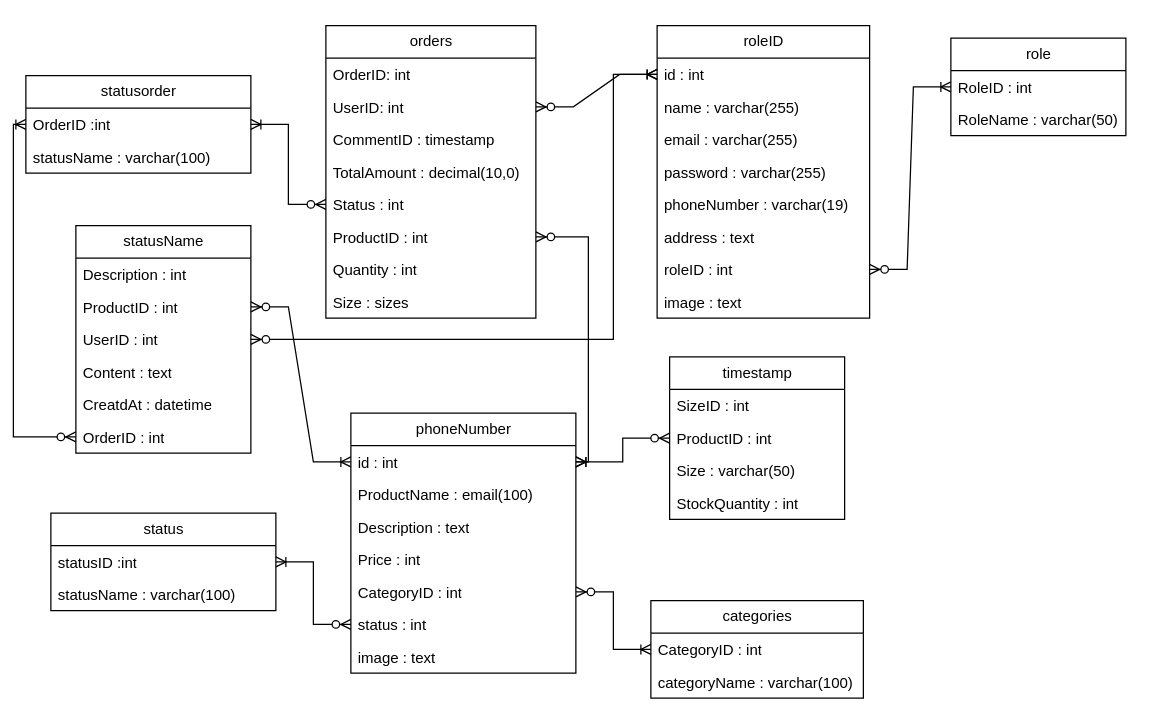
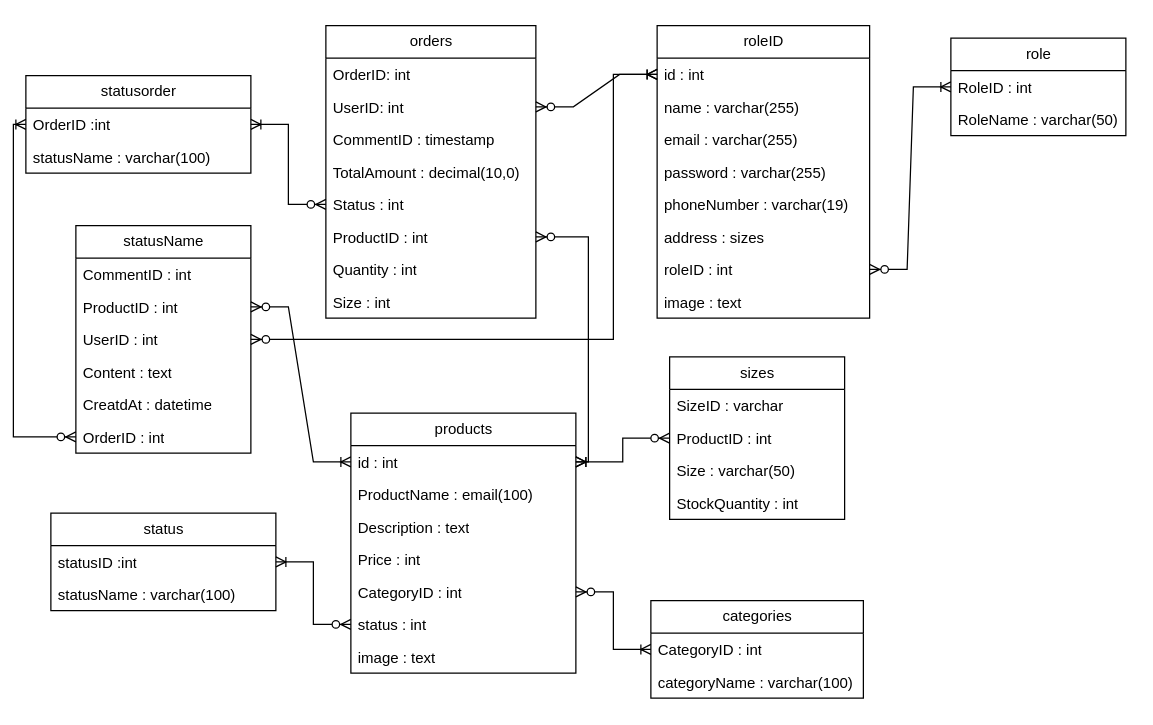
node "address : text": label "address : text" -> "address : sizes"
node "Description : int": label "Description : int" -> "CommentID : int"
node "Size : sizes": label "Size : sizes" -> "Size : int"
node "timestamp": label "timestamp" -> "sizes"
node "SizeID : int": label "SizeID : int" -> "SizeID : varchar"
node "phoneNumber": label "phoneNumber" -> "products"
